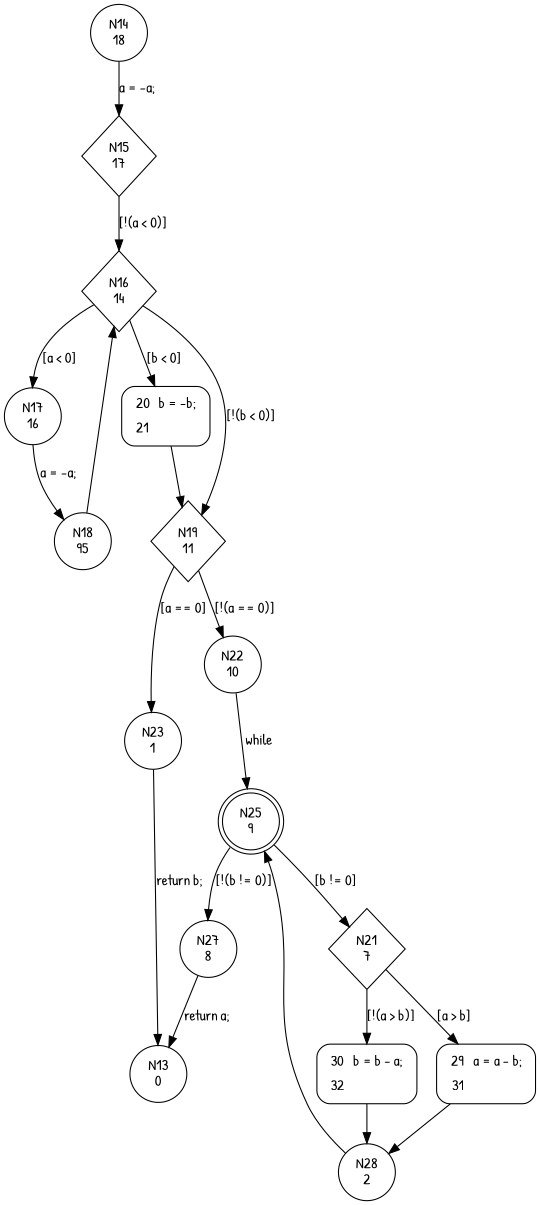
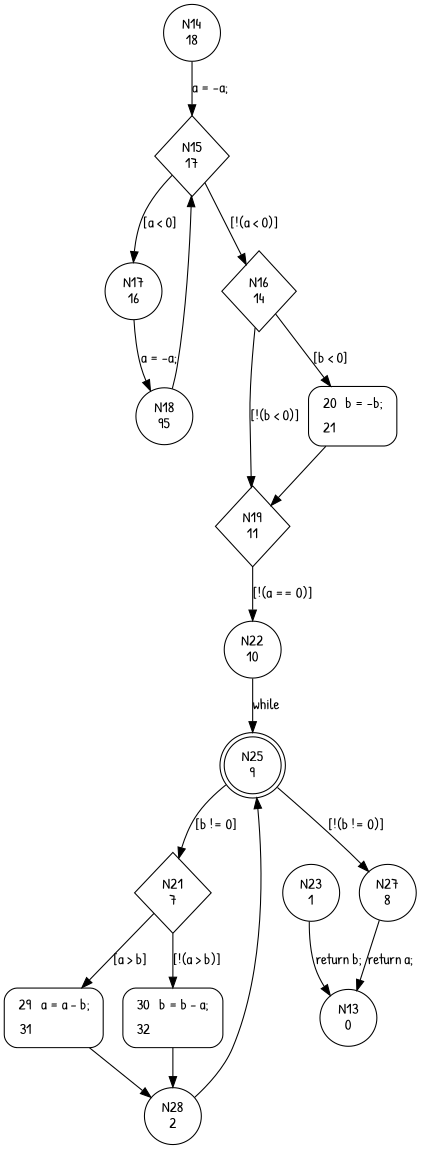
edge "N16 14" -> "N17 16": now "N15 17" -> "N17 16"
edge "N18 95" -> "N16 14": now "N18 95" -> "N15 17"
edge "N19 11" -> "N23 1": removed, label "[a == 0]"
